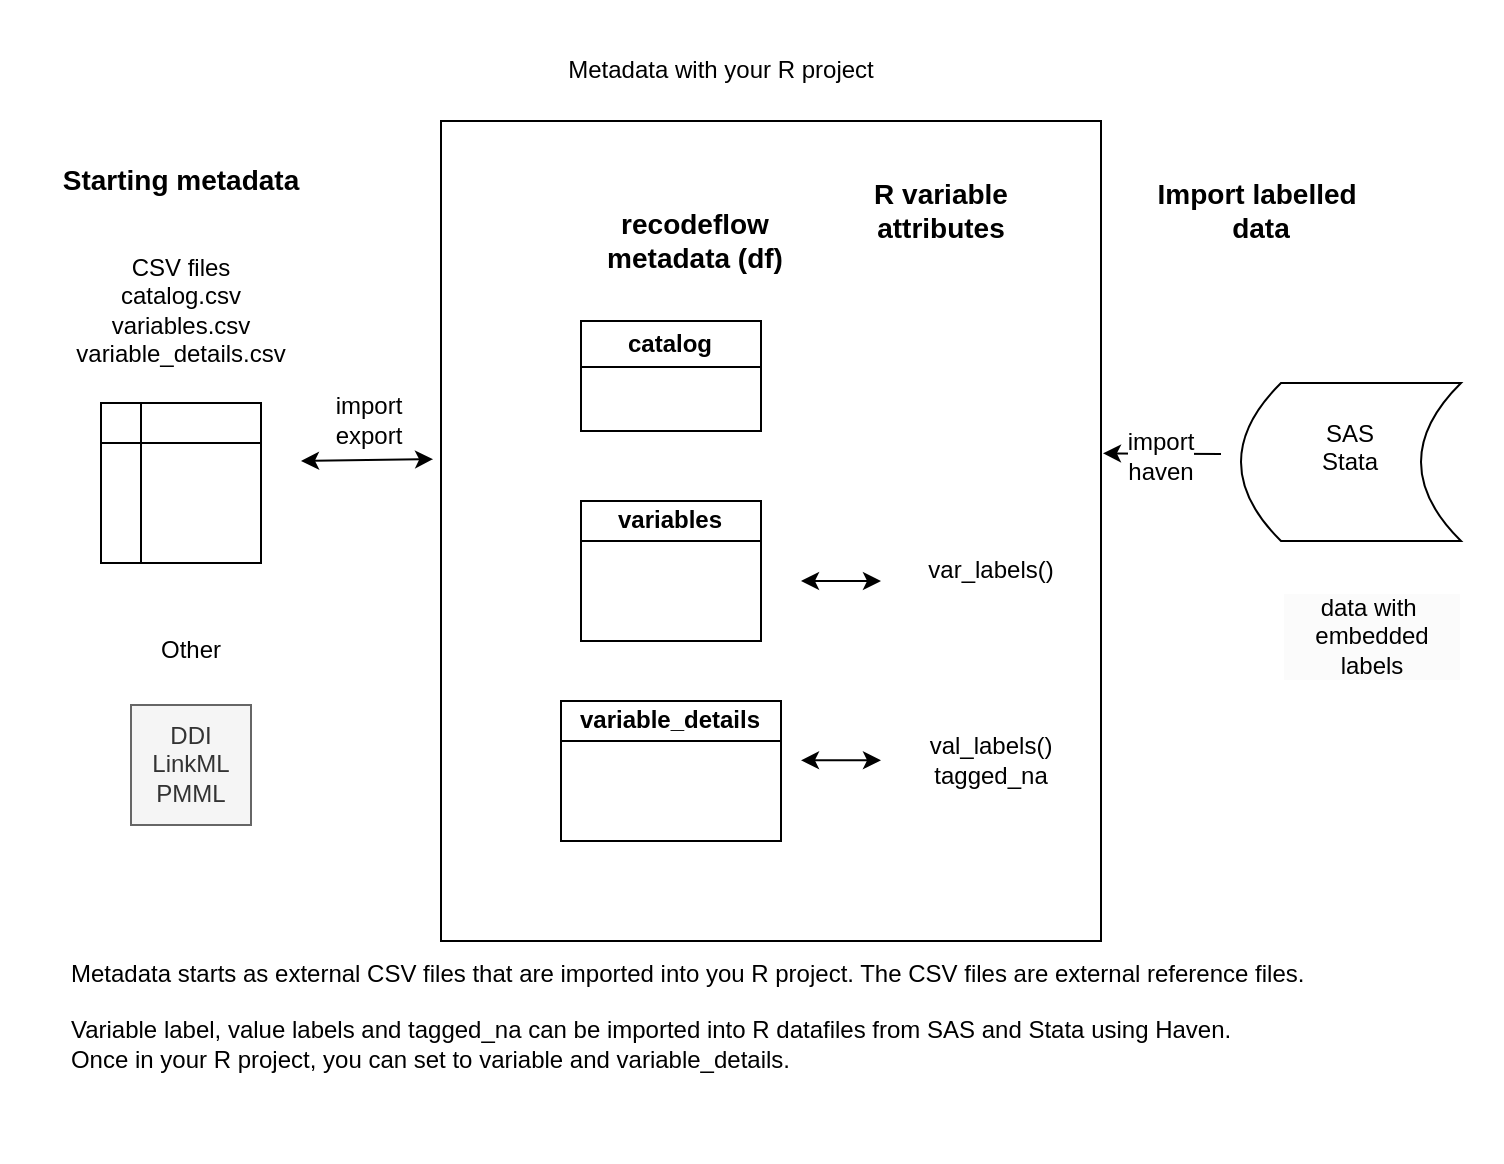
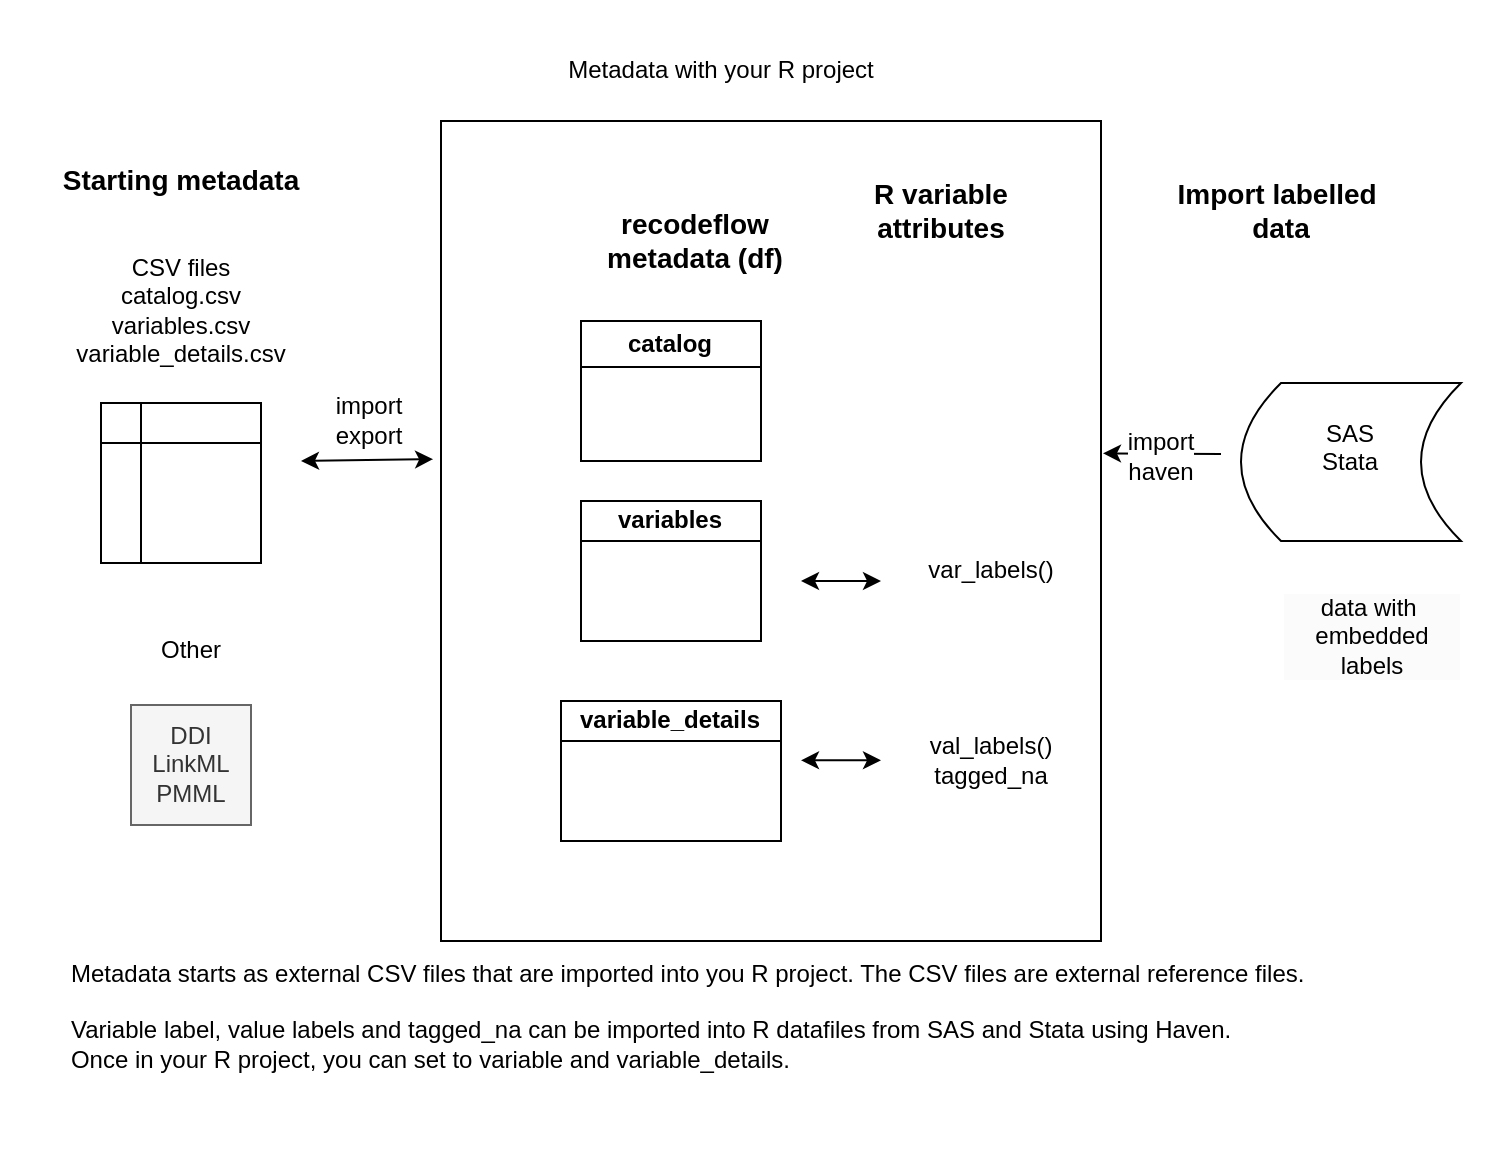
node "Import labelled data": moved (1261, 211) -> (1281, 211)
node "catalog": size 180x110 -> 180x140
